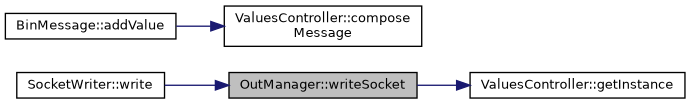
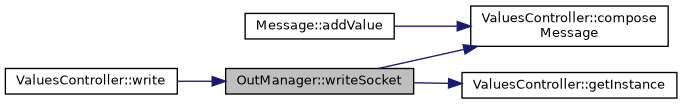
node "BinMessage::addValue": label "BinMessage::addValue" -> "Message::addValue"
edge "OutManager::writeSocket" -> "ValuesController::compose Message": added
node "SocketWriter::write": label "SocketWriter::write" -> "ValuesController::write"
